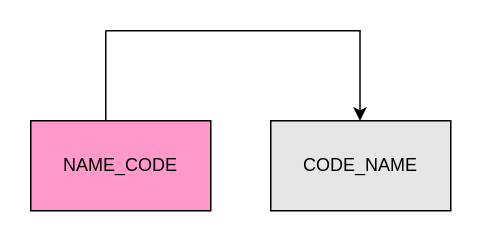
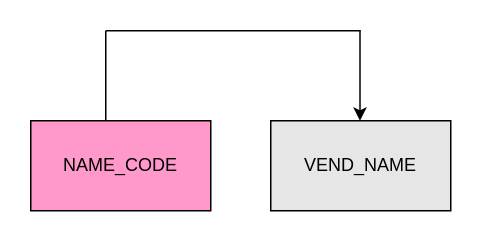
node "CODE_NAME": label "CODE_NAME" -> "VEND_NAME"
